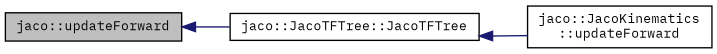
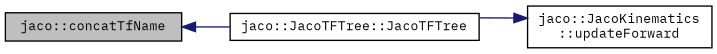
node "jaco::updateForward": label "jaco::updateForward" -> "jaco::concatTfName"
edge "jaco::JacoKinematics ::updateForward" -> "jaco::JacoTFTree::JacoTFTree": reversed
